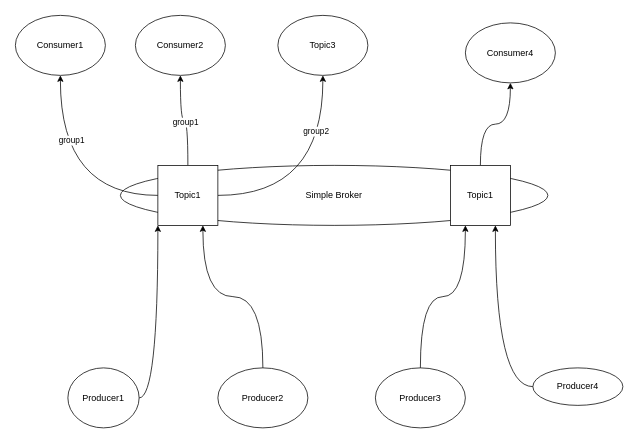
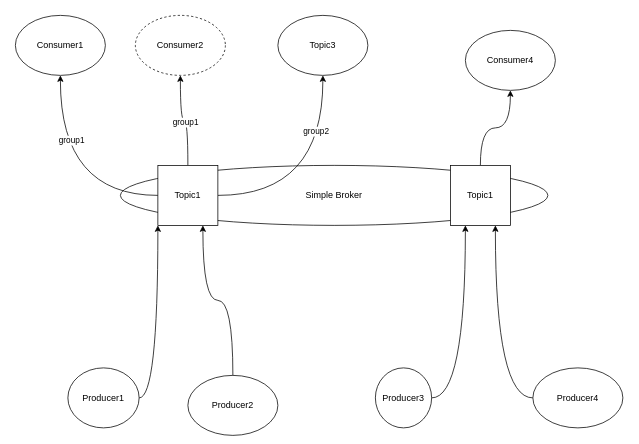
node "Consumer2": style solid -> dashed
node "Consumer4": moved (510, 53) -> (510, 60)
node "Producer4": size 90x38 -> 90x60
node "Producer2": moved (263, 398) -> (233, 405)
node "Producer3": size 90x60 -> 56x60
